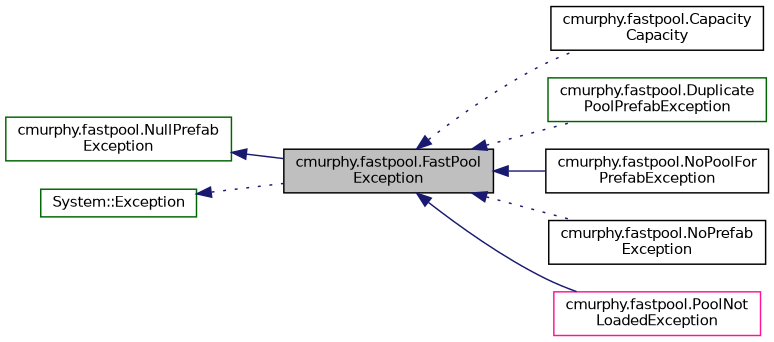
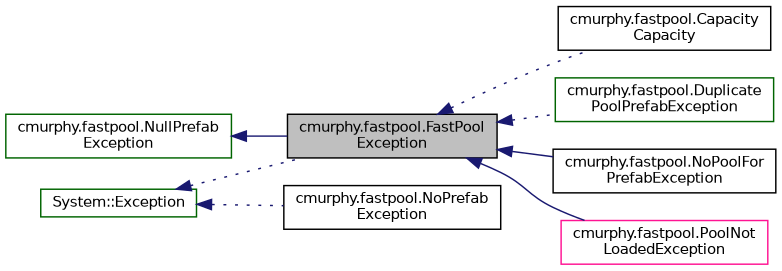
edge "cmurphy.fastpool.NoPrefab Exception" -> "cmurphy.fastpool.FastPool Exception": now "cmurphy.fastpool.NoPrefab Exception" -> "System::Exception"
